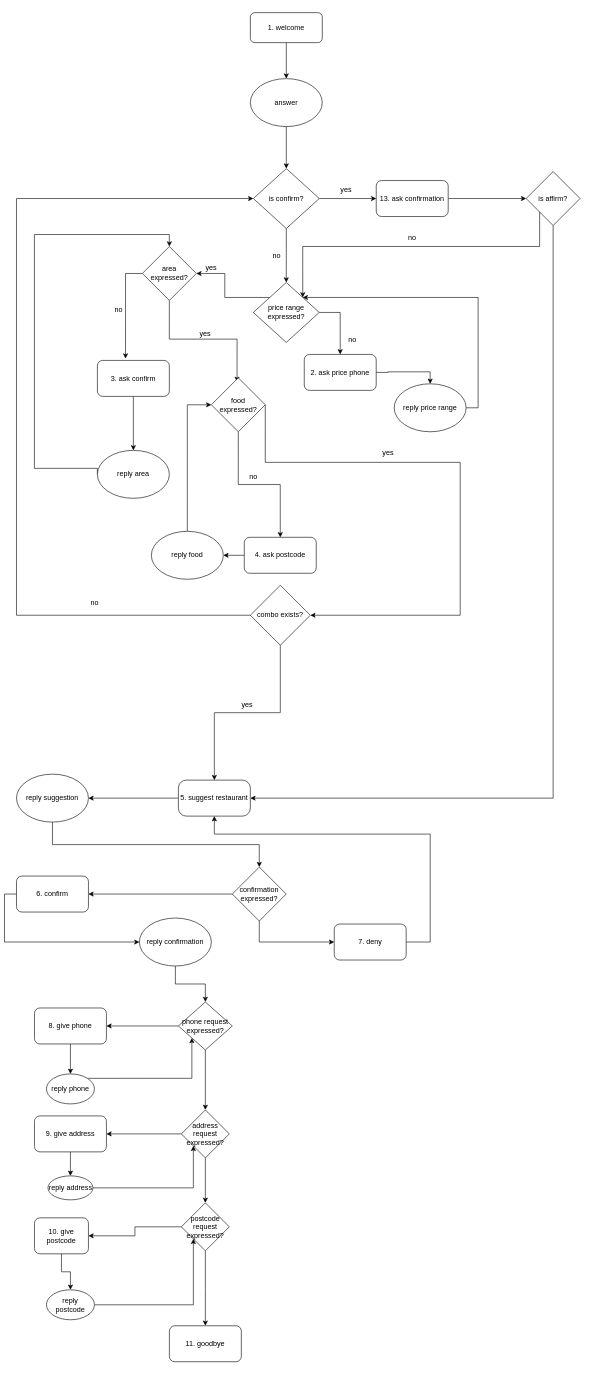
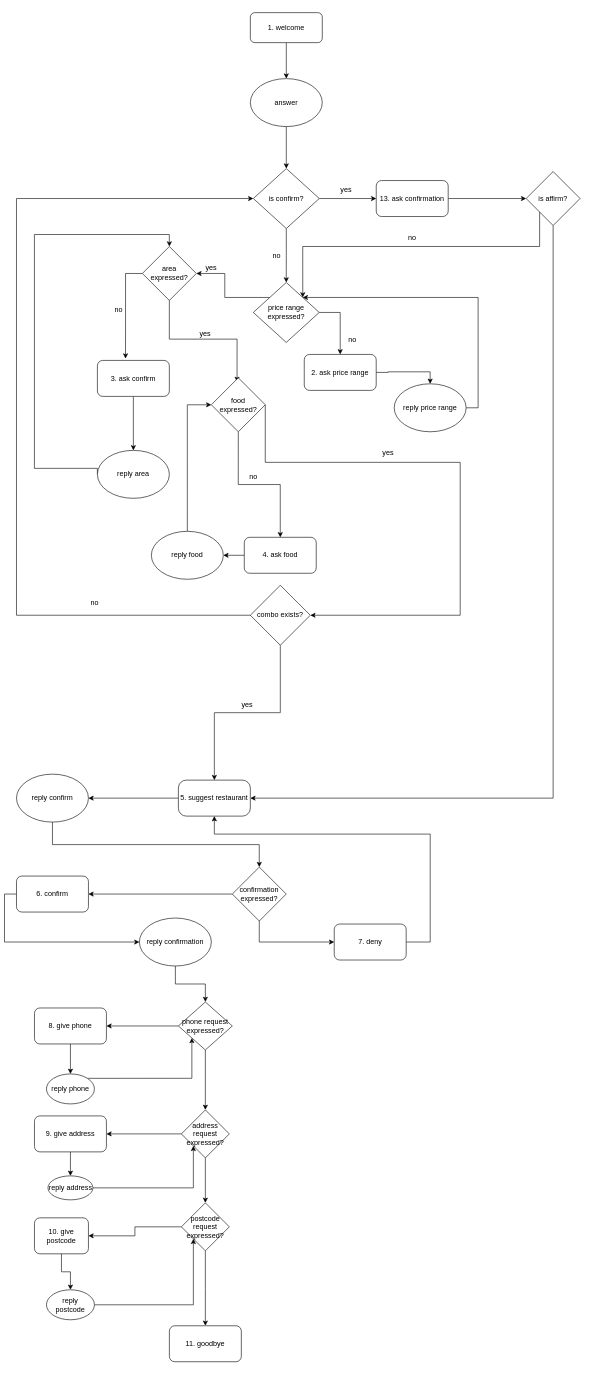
node "2. ask price phone": label "2. ask price phone" -> "2. ask price range"
node "4. ask postcode": label "4. ask postcode" -> "4. ask food"
node "reply suggestion": label "reply suggestion" -> "reply confirm"
